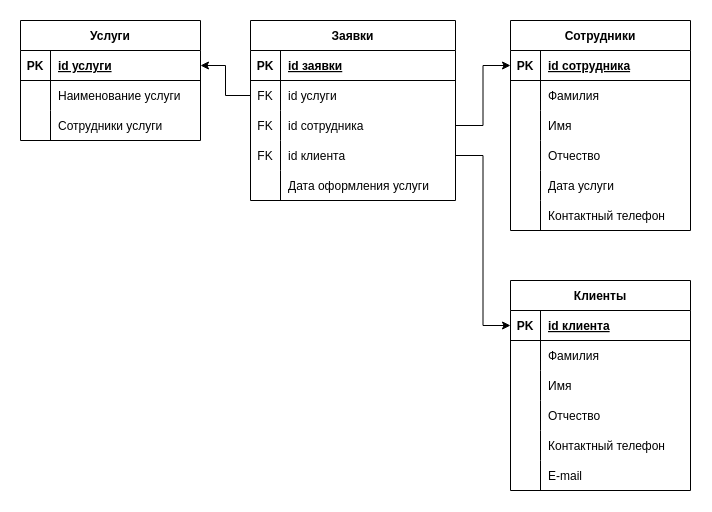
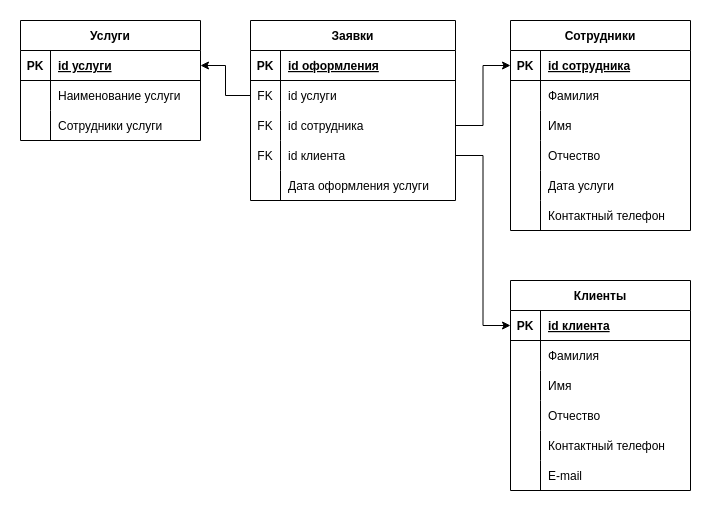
node "id заявки": label "id заявки" -> "id оформления"
